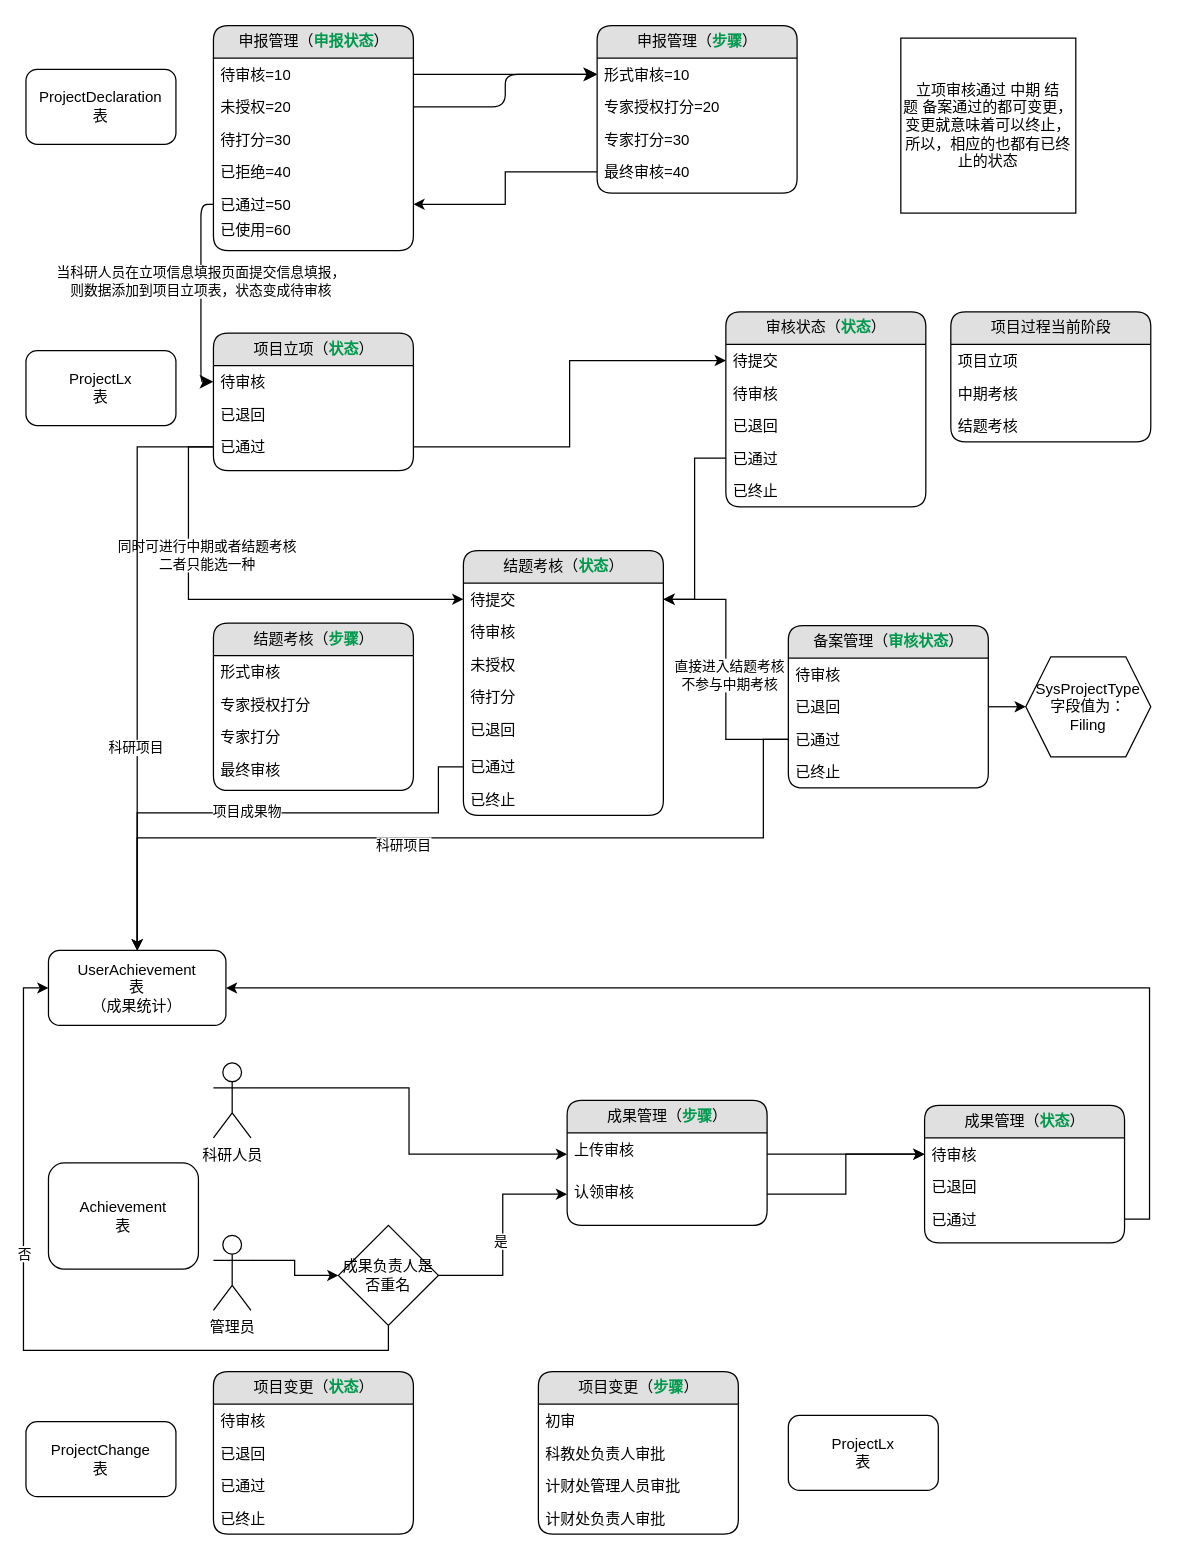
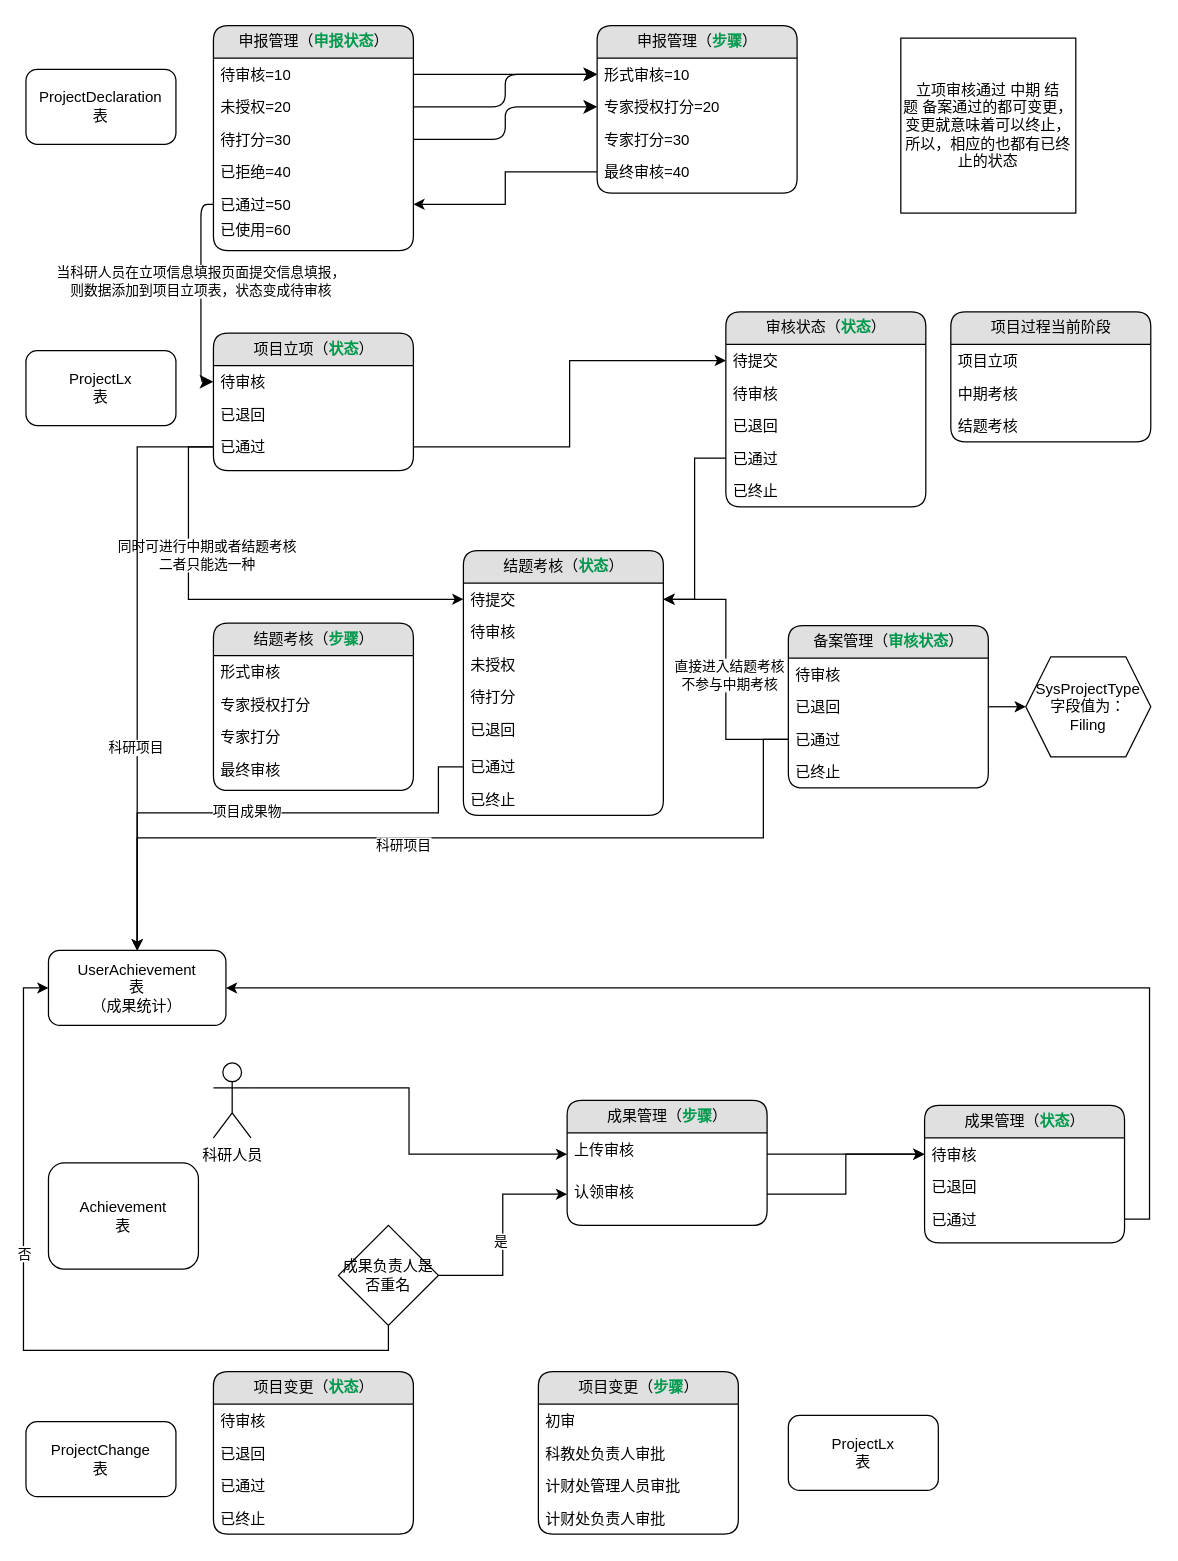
edge "待打分=30" -> "专家授权打分=20": added
edge "管理员" -> "成果负责人是否重名": removed
node "管理员": removed
